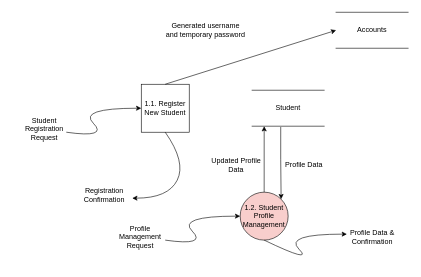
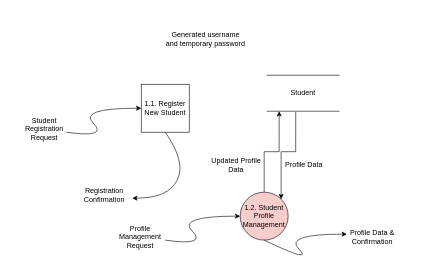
node "Generated username and temporary password": moved (206, 30) -> (206, 39)
node "Accounts": removed
edge "1.1. Register New Student" -> "Accounts": removed
node "Student": moved (288, 108) -> (303, 93)
